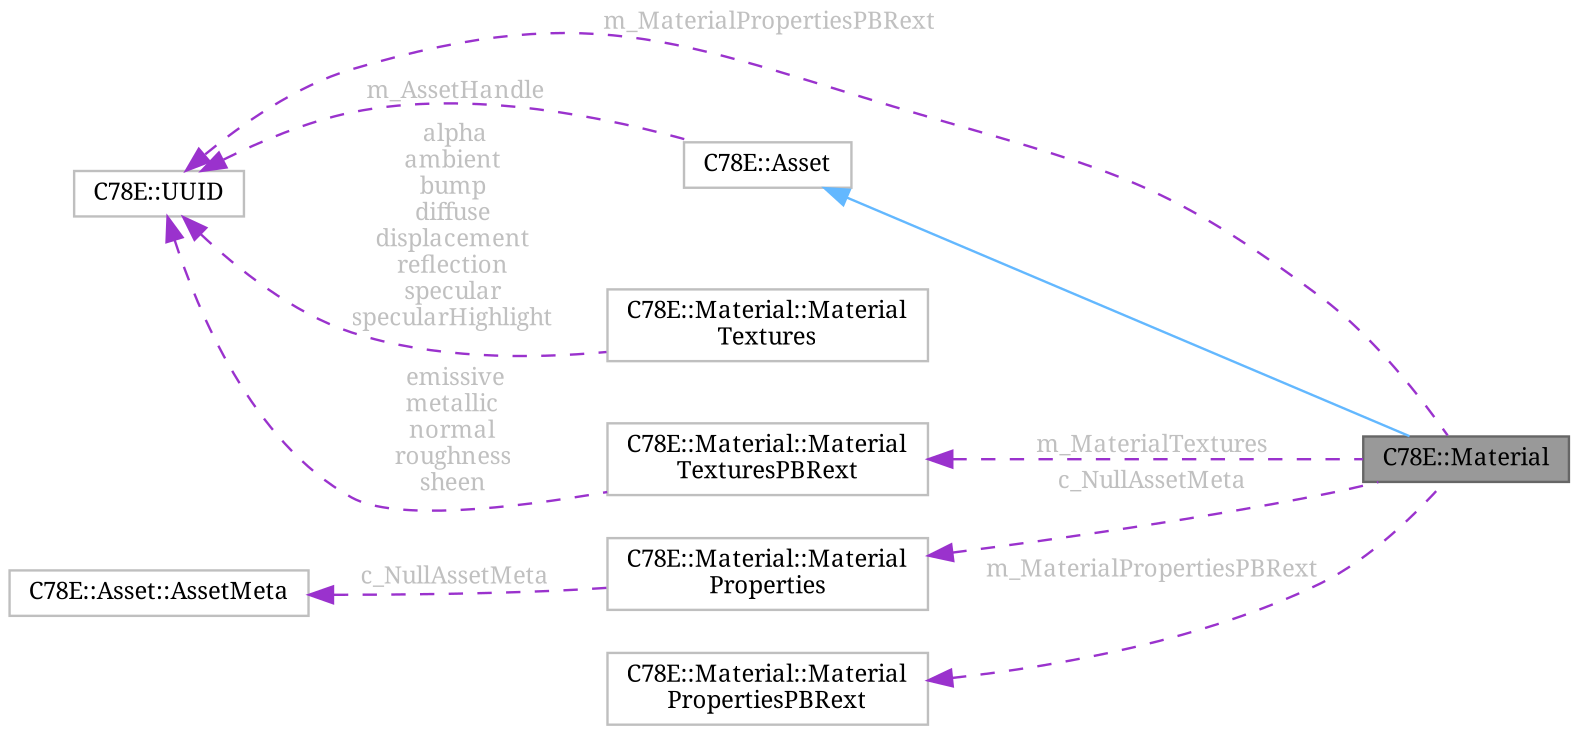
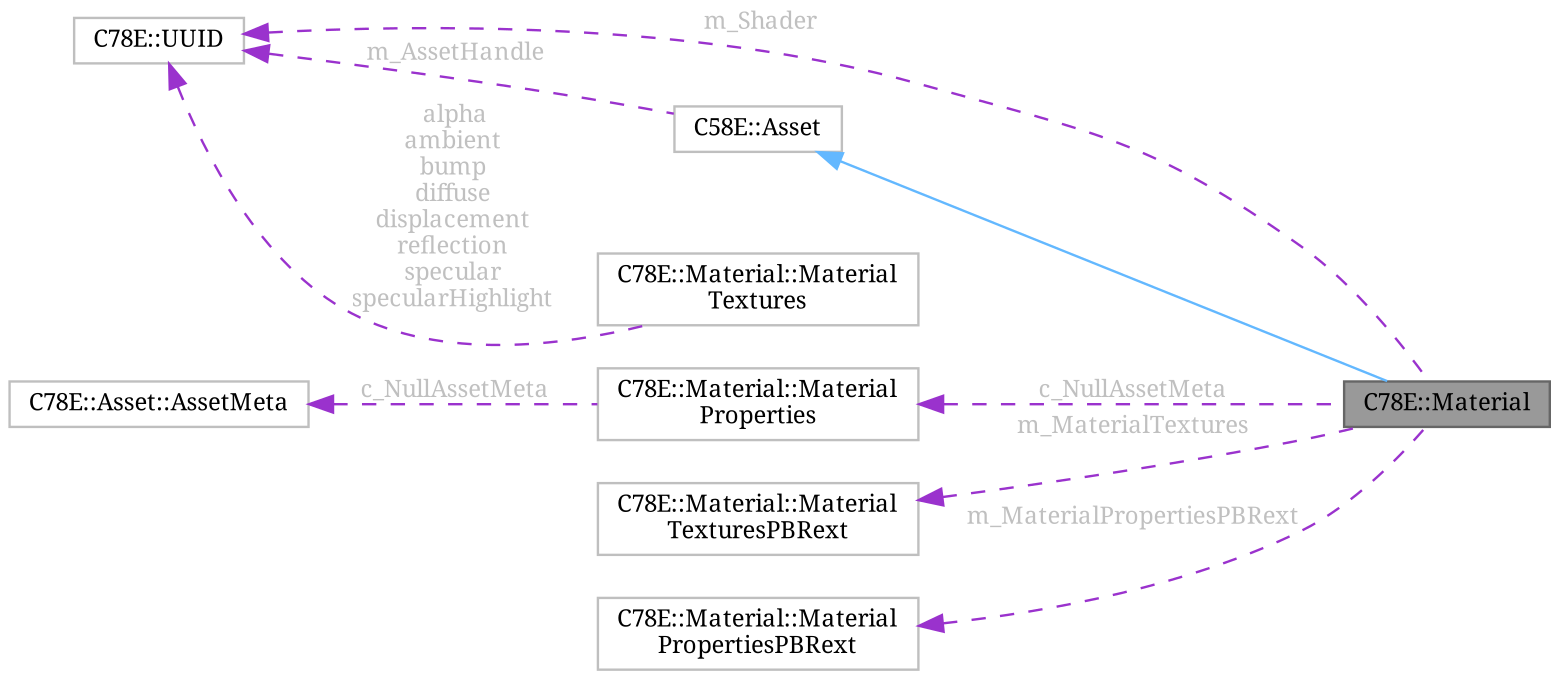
edge "C78E::Material" -> "C78E::UUID": label " m_MaterialPropertiesPBRext" -> " m_Shader"
node "C78E::Asset": label "C78E::Asset" -> "C58E::Asset"
edge "C78E::Material::Material TexturesPBRext" -> "C78E::UUID": removed, label "emissive metallic normal roughness sheen"
